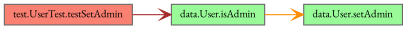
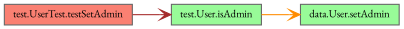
node "data.User.isAdmin": label "data.User.isAdmin" -> "test.User.isAdmin"
